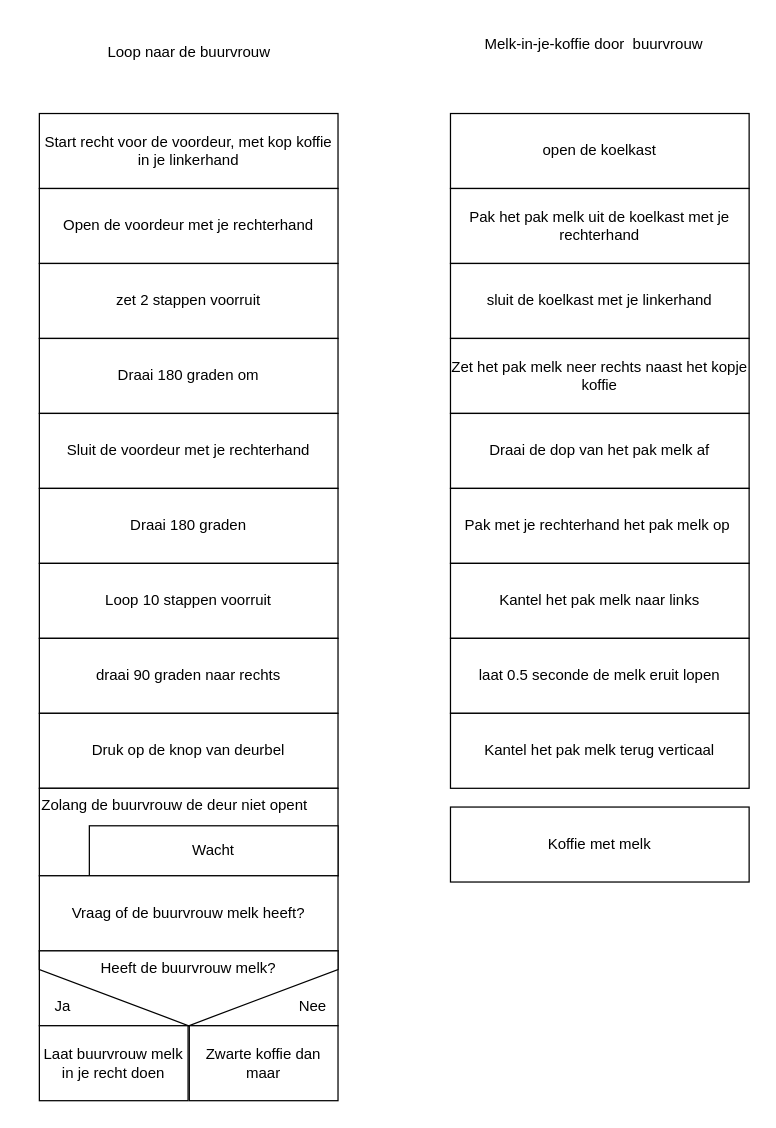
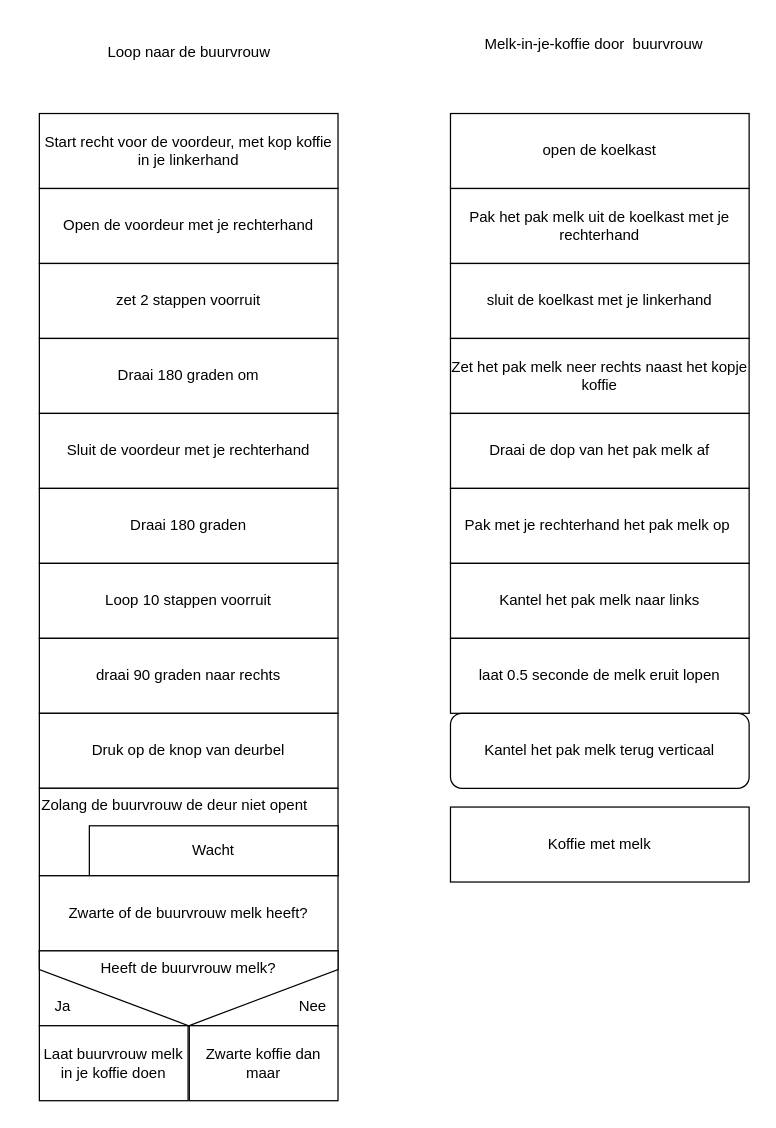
node "Kantel het pak melk terug verticaal": shape rectangle -> rounded rectangle
node "Vraag of de buurvrouw melk heeft?": label "Vraag of de buurvrouw melk heeft?" -> "Zwarte of de buurvrouw melk heeft?"
node "Laat buurvrouw melk in je recht doen": label "Laat buurvrouw melk in je recht doen" -> "Laat buurvrouw melk in je koffie doen"
